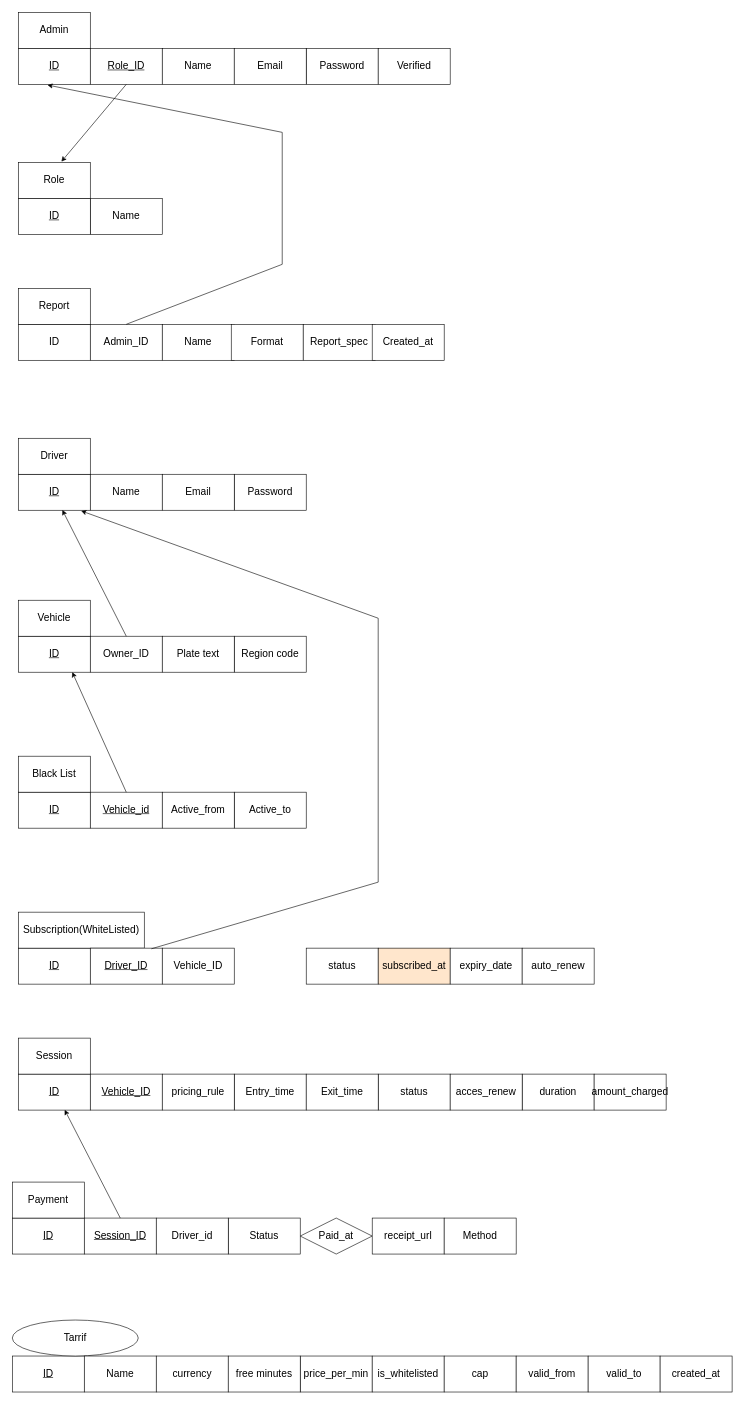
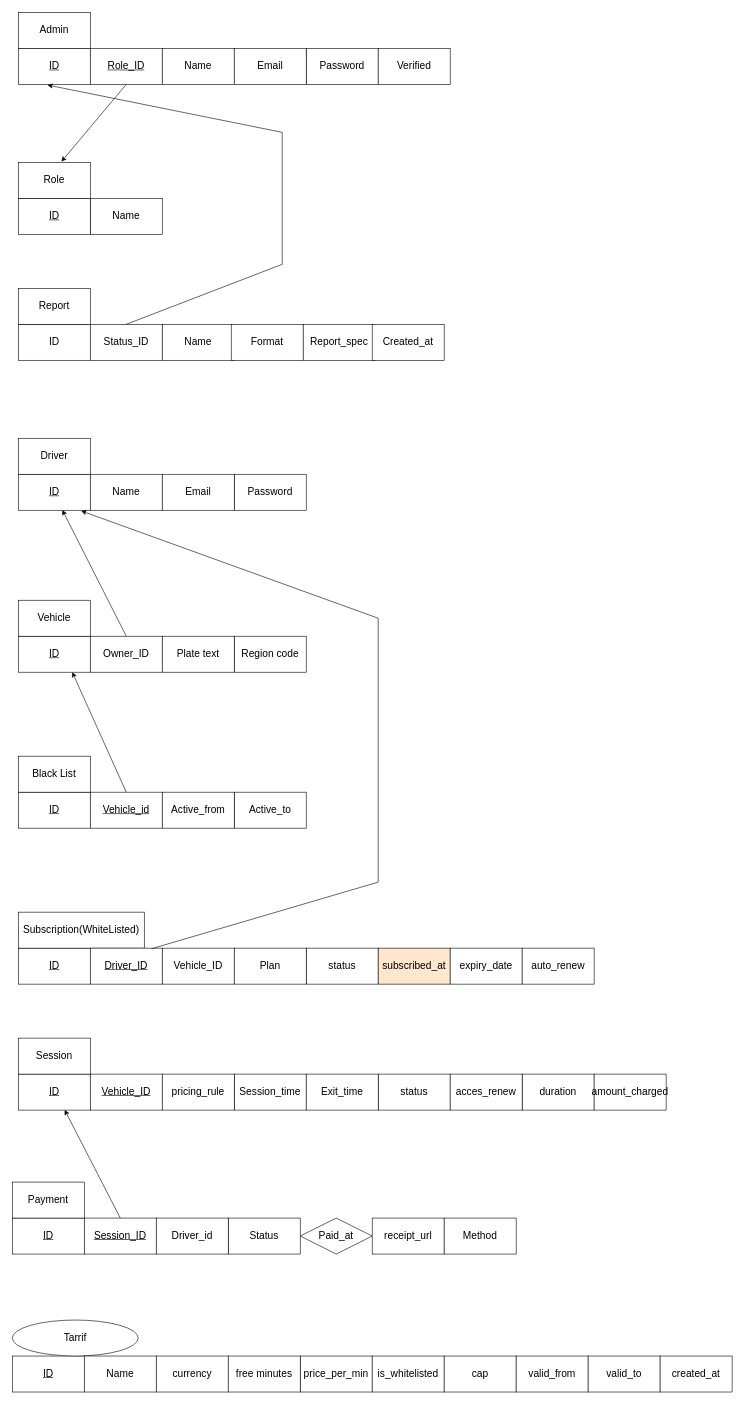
node "Admin_ID": label "Admin_ID" -> "Status_ID"
node "Plan": added
node "Entry_time": label "Entry_time" -> "Session_time"
